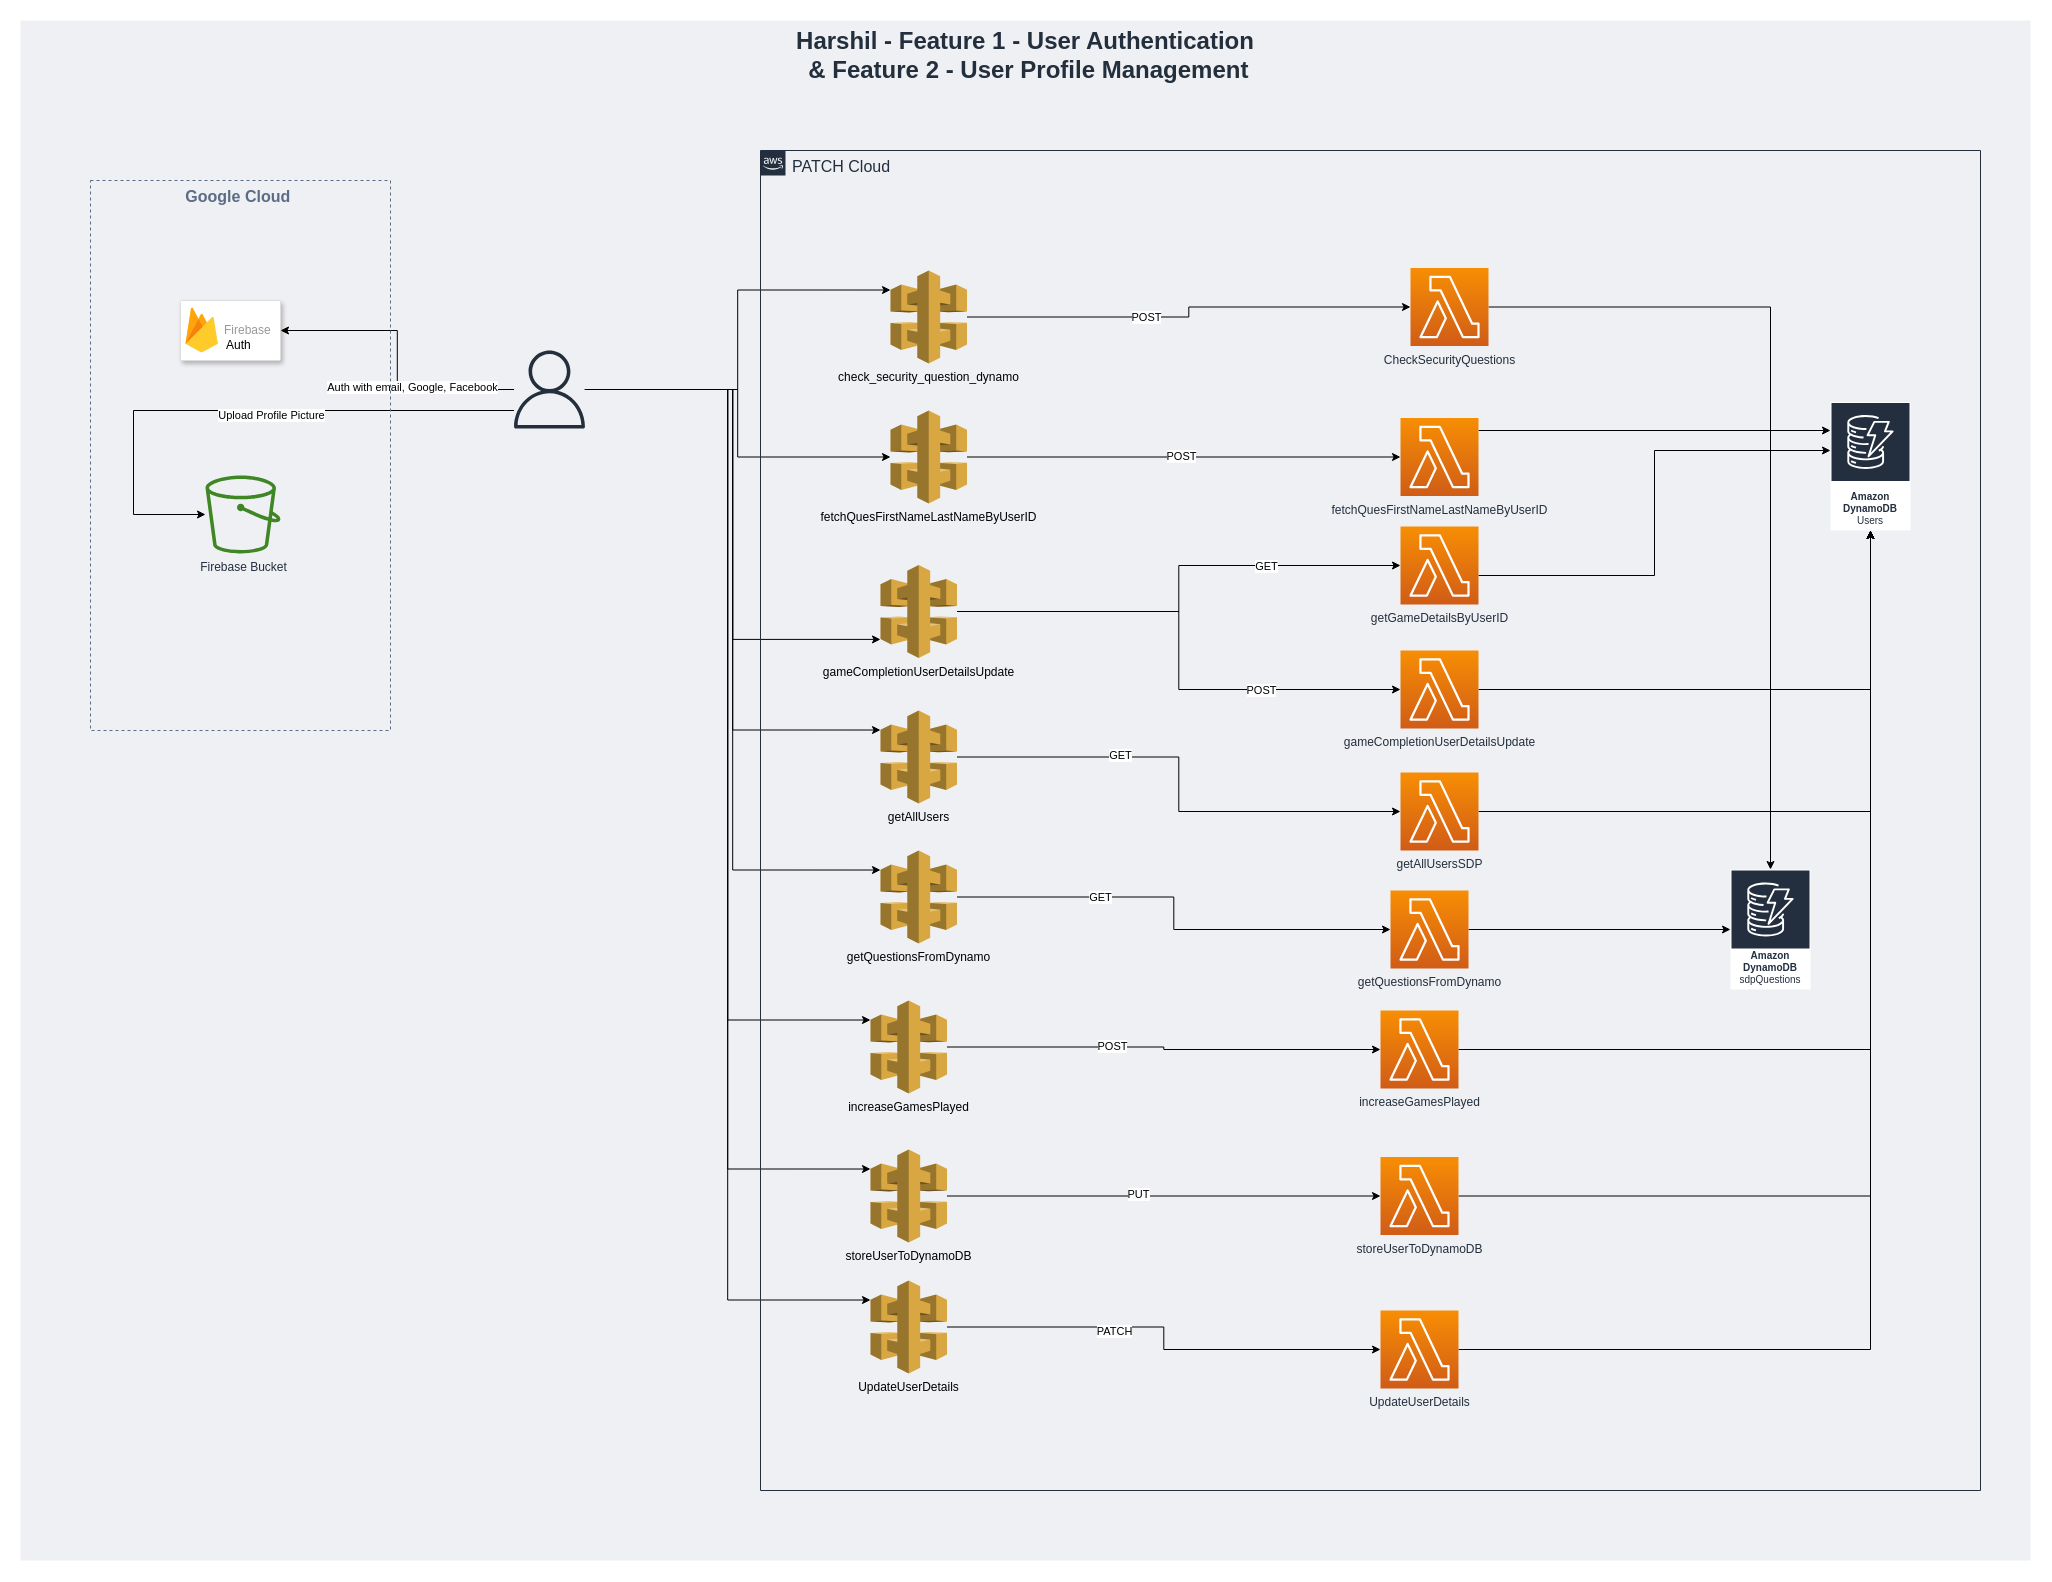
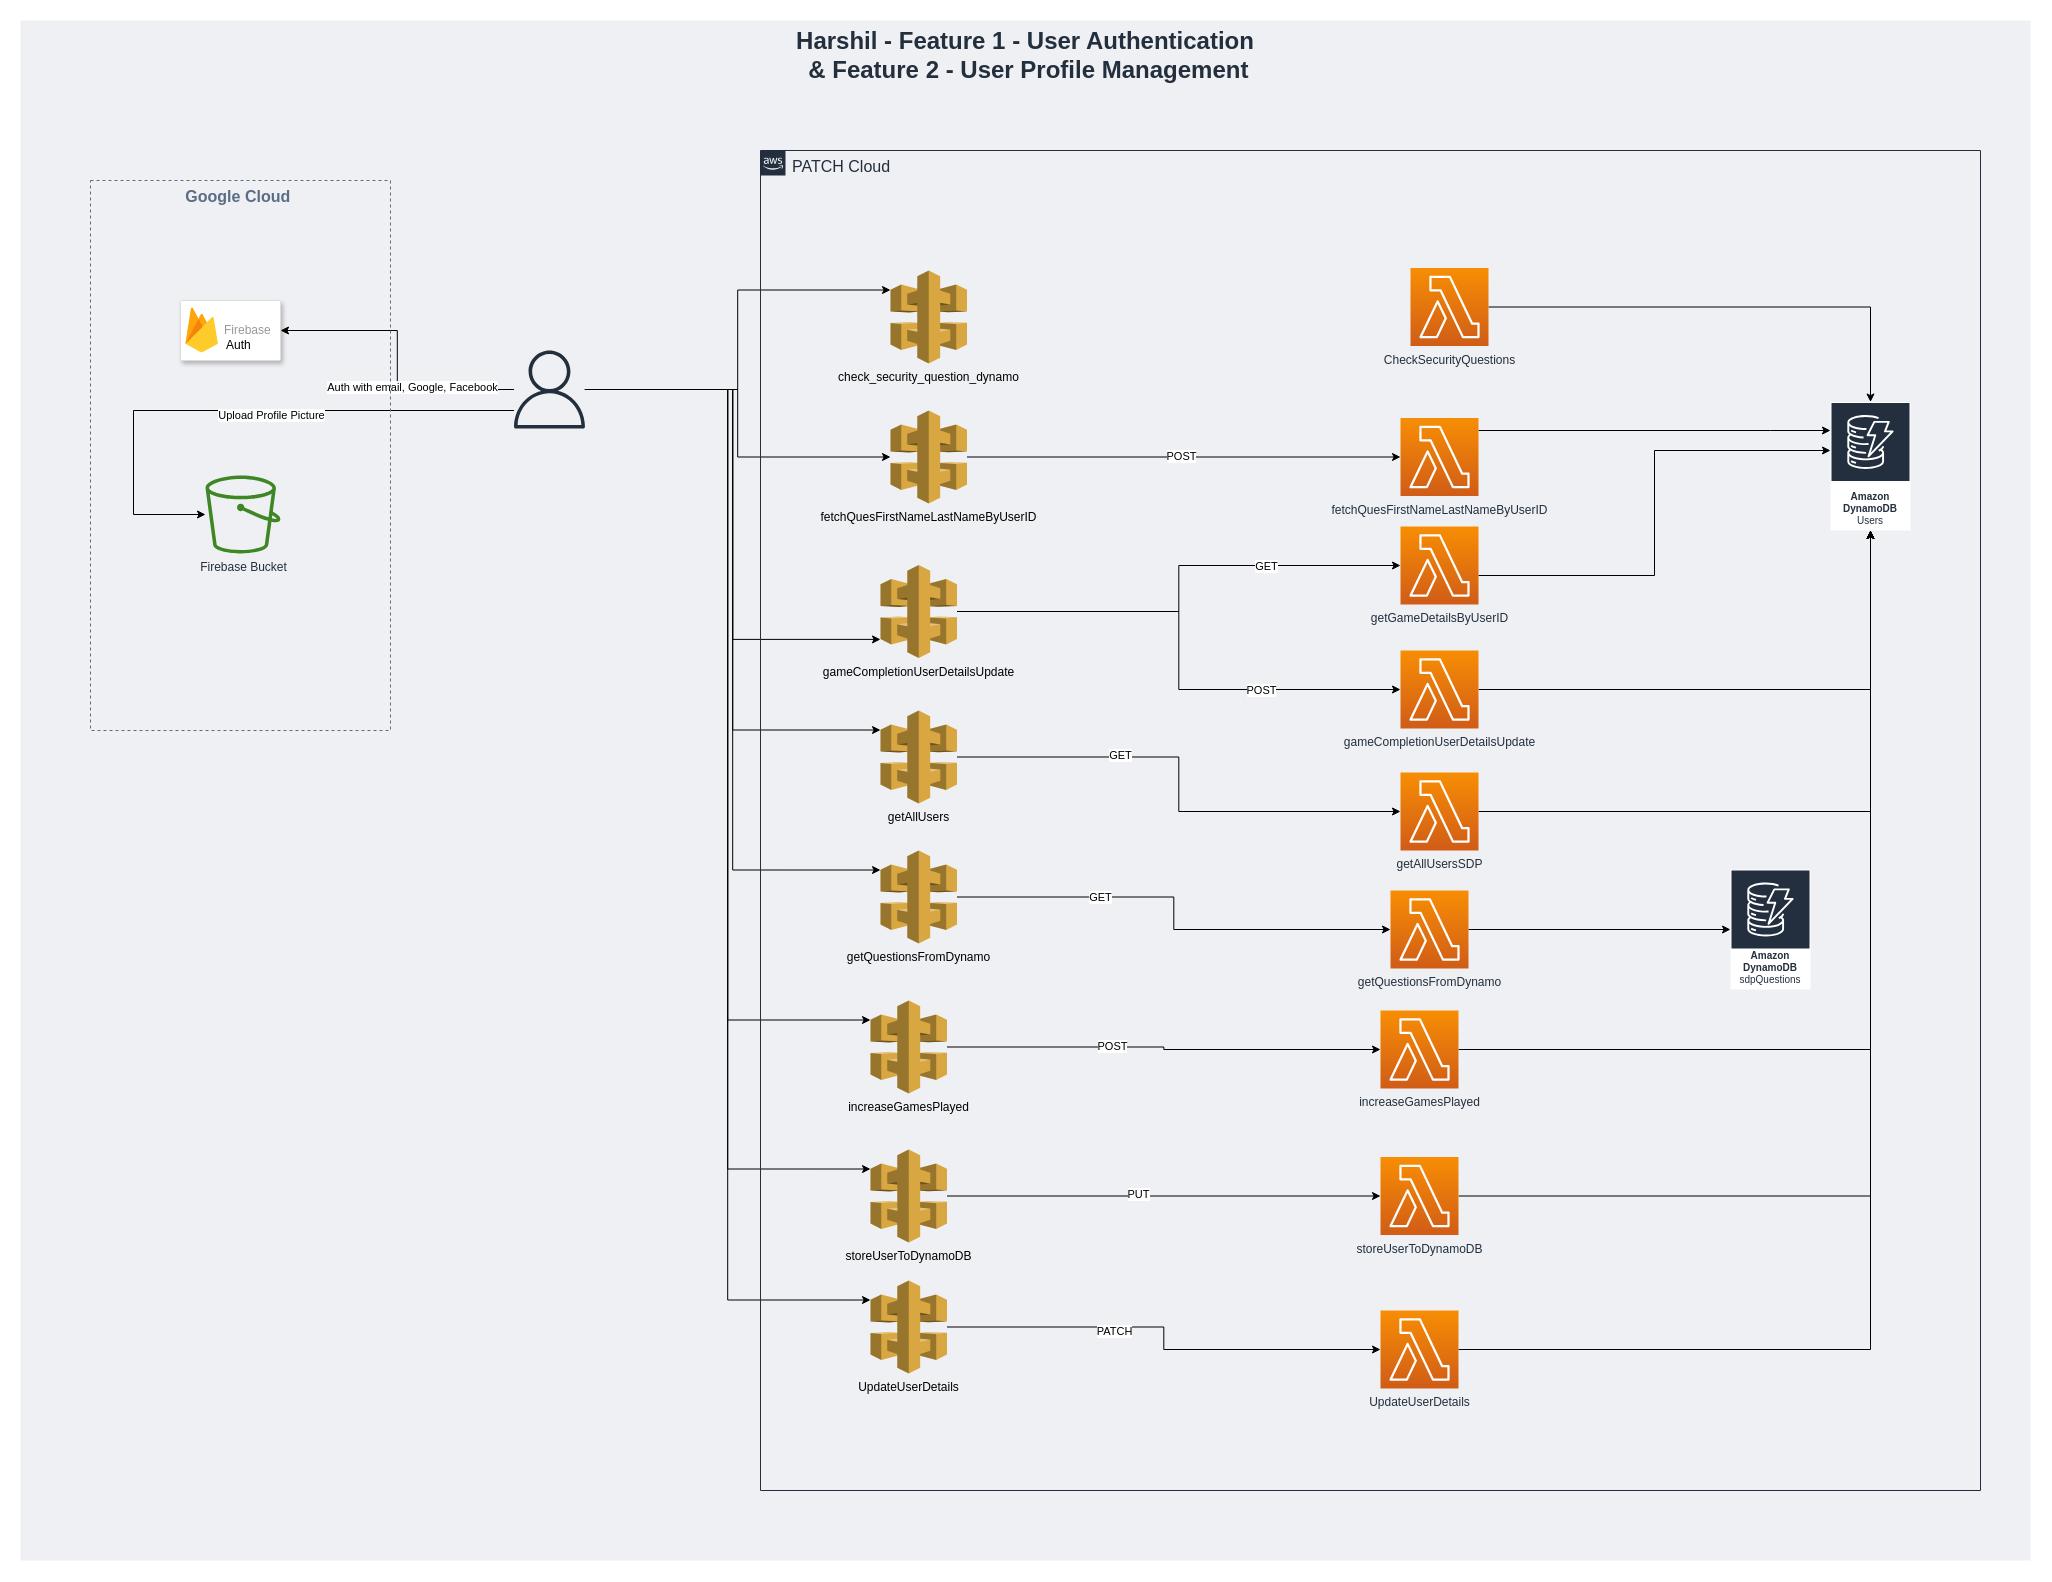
edge "check_security_question_dynamo" -> "CheckSecurityQuestions": removed, label "POST"
edge "CheckSecurityQuestions" -> "Amazon DynamoDB sdpQuestions": now "CheckSecurityQuestions" -> "Amazon DynamoDB Users"
